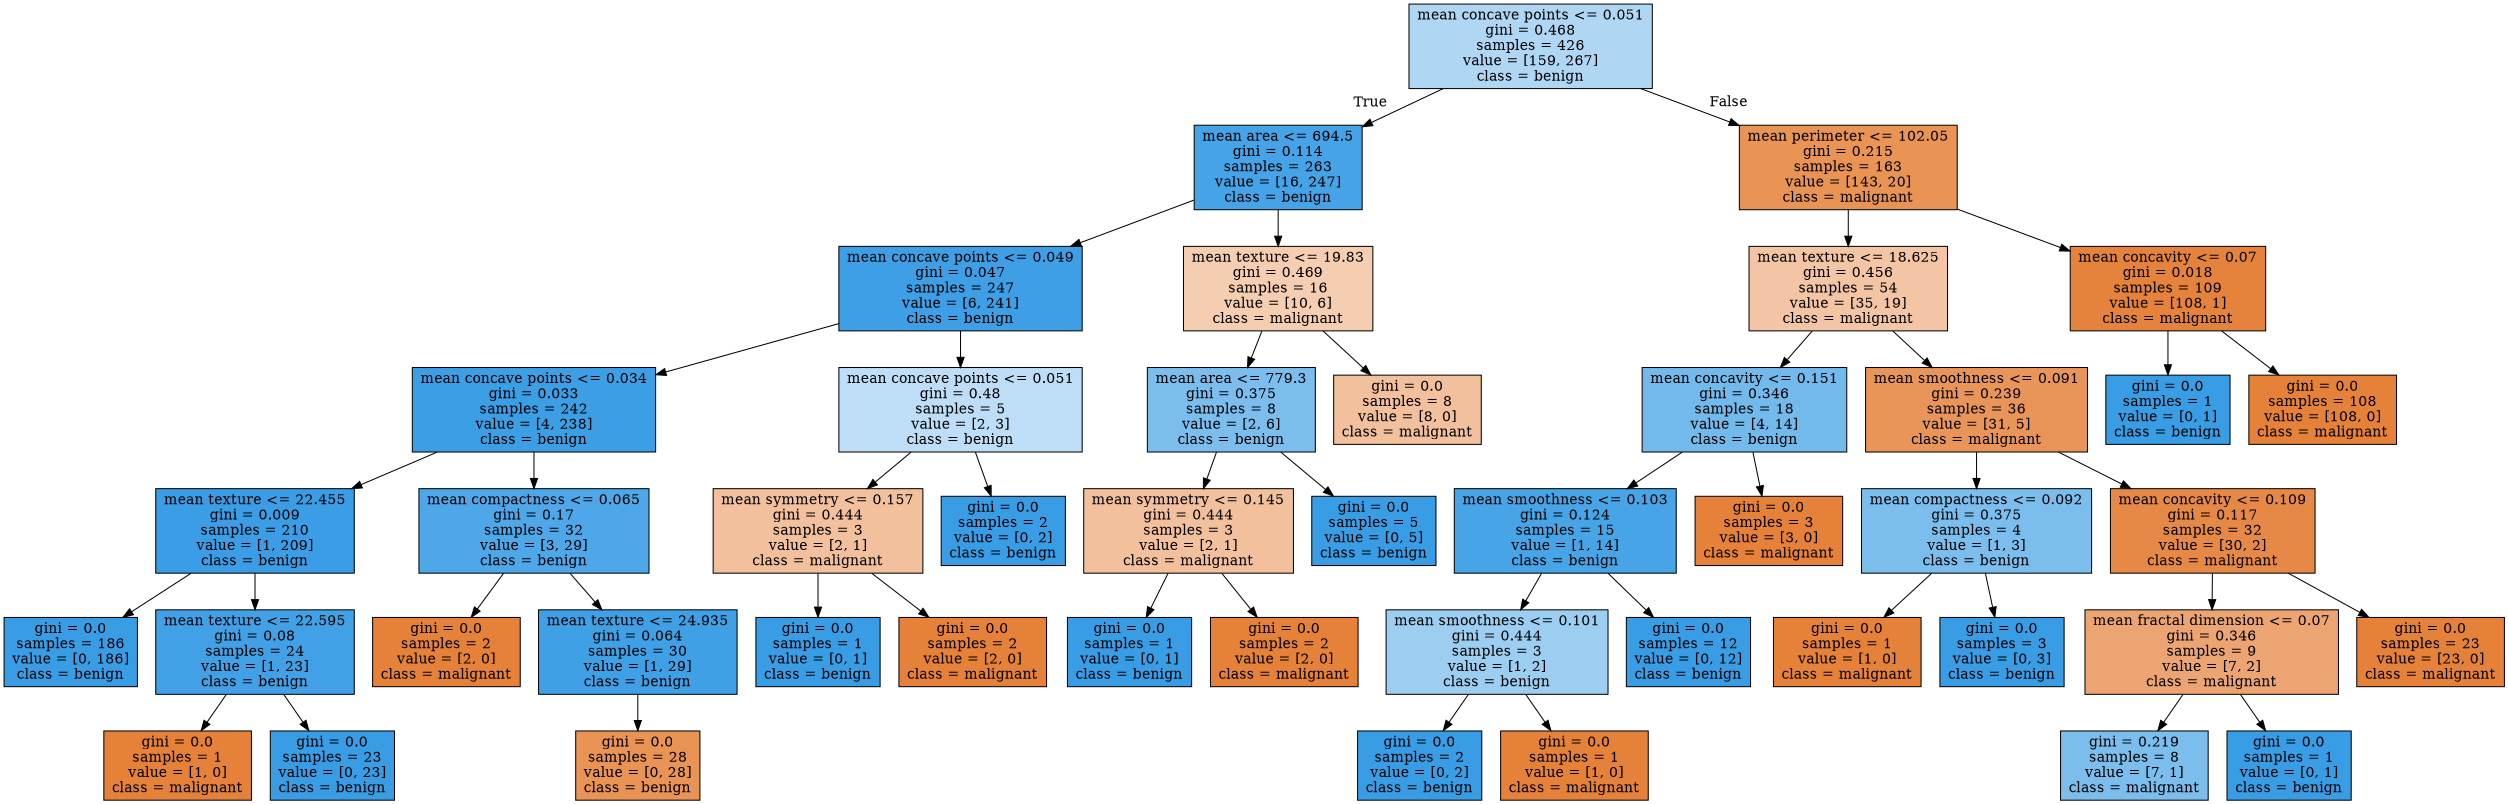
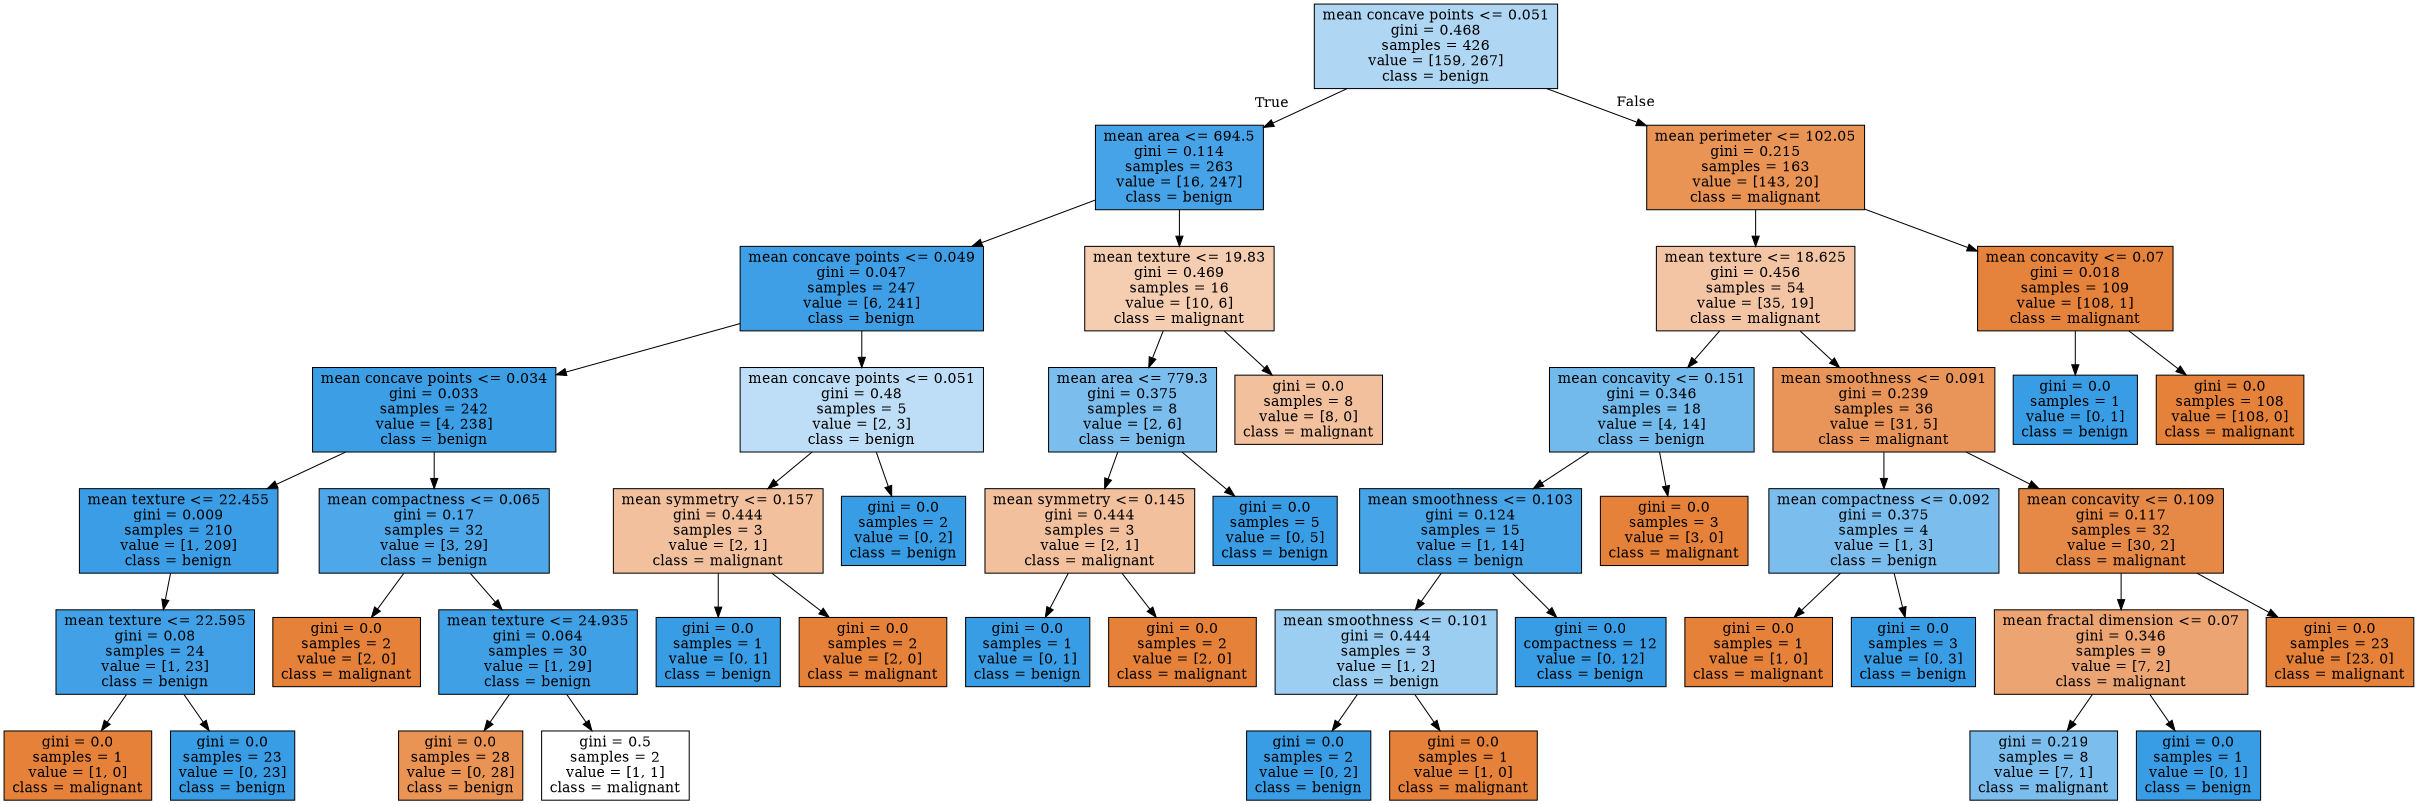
node "gini = 0.0 samples = 186 value = [0, 186] class = benign": removed
node "gini = 0.0 samples = 12 value = [0, 12] class = benign": label "gini = 0.0 samples = 12 value = [0, 12] class = benign" -> "gini = 0.0 compactness = 12 value = [0, 12] class = benign"
node "gini = 0.5 samples = 2 value = [1, 1] class = malignant": added
